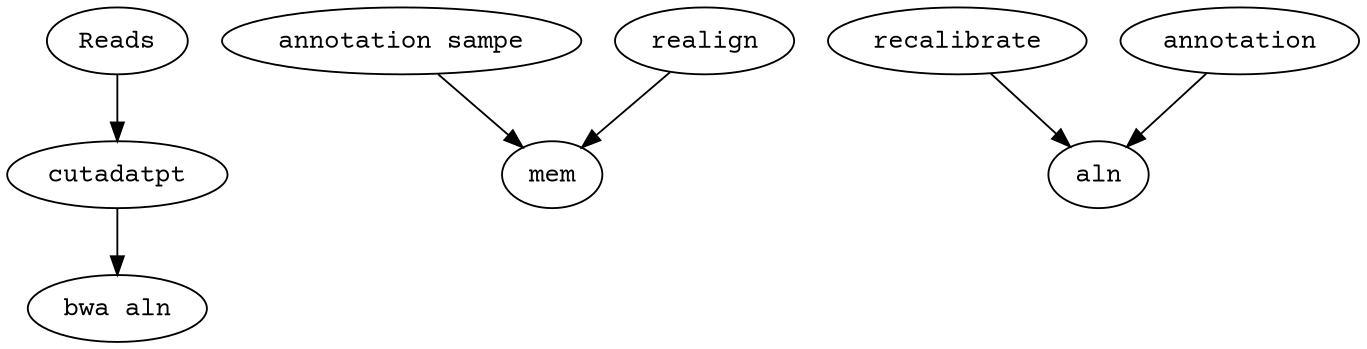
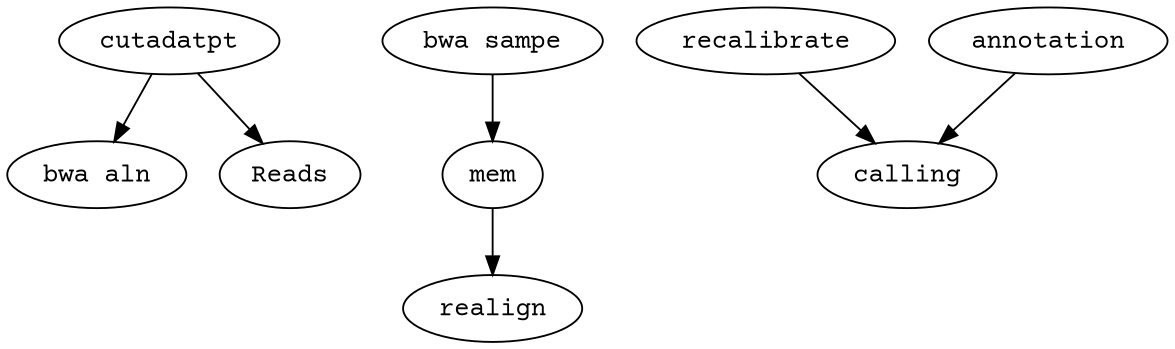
node "annotation sampe": label "annotation sampe" -> "bwa sampe"
edge "Reads" -> "cutadatpt": reversed
edge "realign" -> "mem": reversed
node "aln": label "aln" -> "calling"
